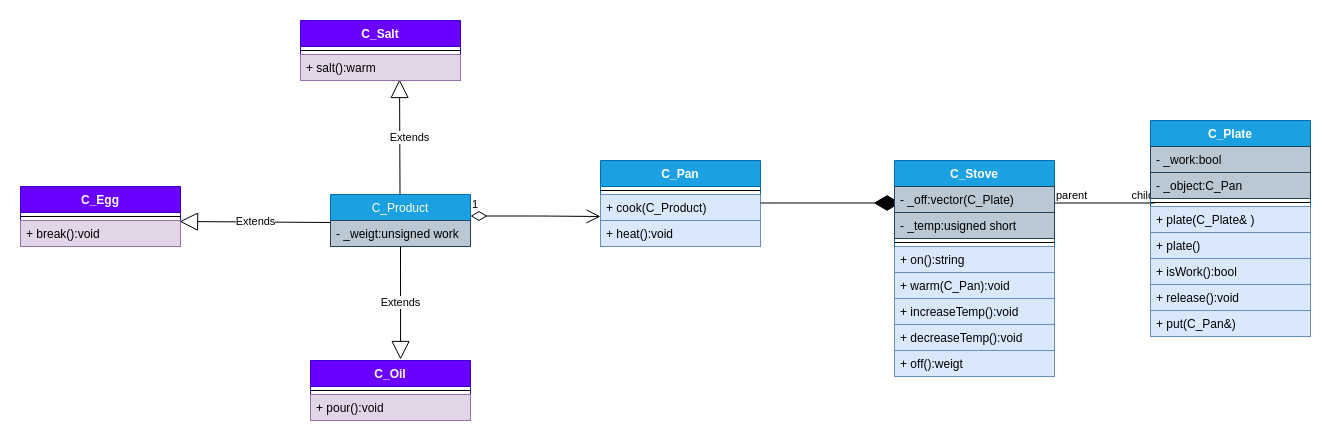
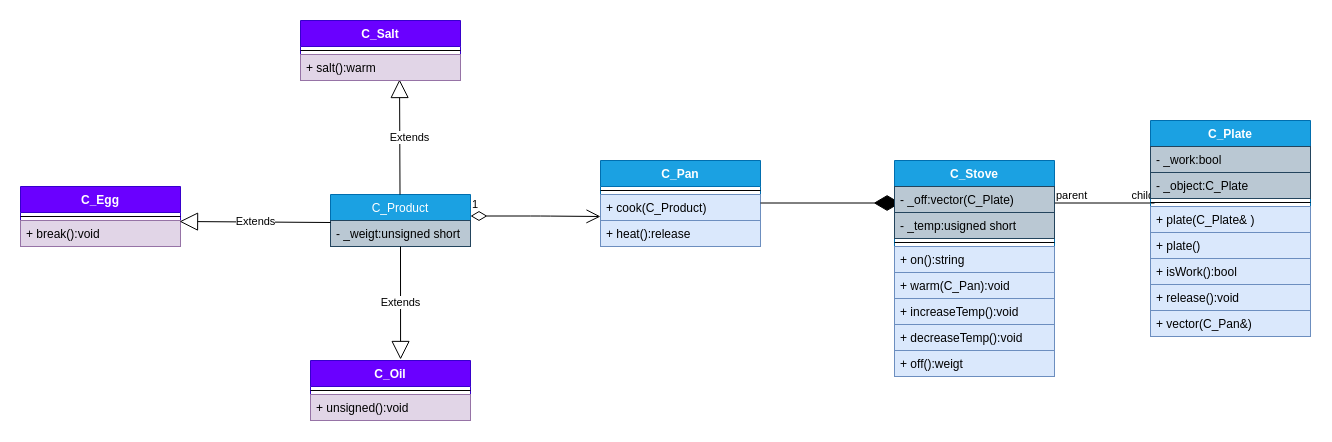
node "- _object:C_Pan": label "- _object:C_Pan" -> "- _object:C_Plate"
node "- _weigt:unsigned work": label "- _weigt:unsigned work" -> "- _weigt:unsigned short"
node "+ heat():void": label "+ heat():void" -> "+ heat():release"
node "+ put(C_Pan&)": label "+ put(C_Pan&)" -> "+ vector(C_Pan&)"
node "+ pour():void": label "+ pour():void" -> "+ unsigned():void"
